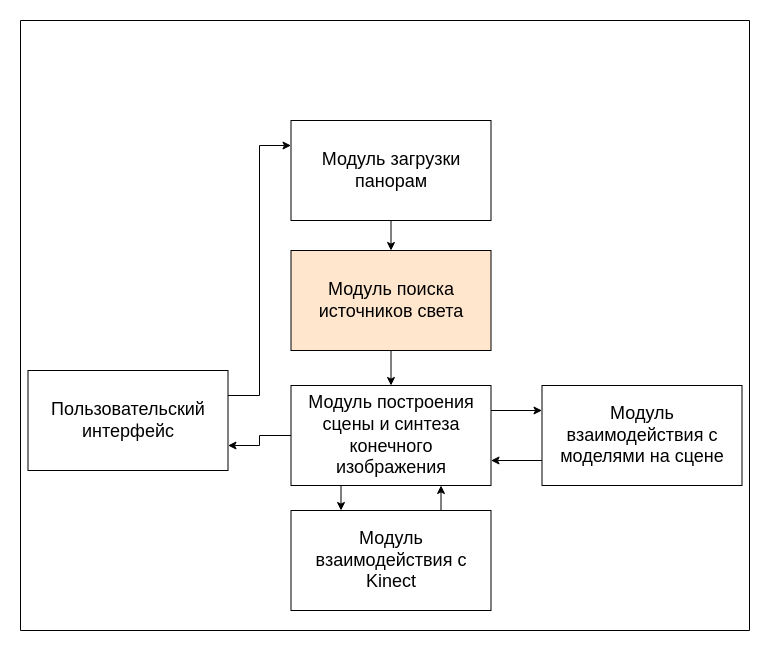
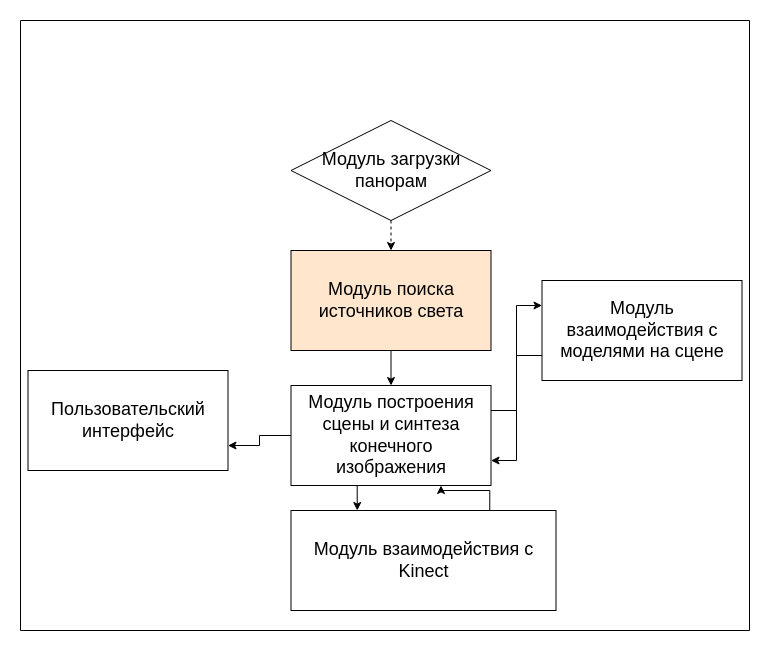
node "Модуль загрузки панорам": shape rectangle -> diamond
edge "Модуль загрузки панорам" -> "Модуль поиска источников света": style solid -> dashed
edge "Пользовательский интерфейс" -> "Модуль загрузки панорам": removed
node "Модуль взаимодействия с моделями на сцене": moved (642, 436) -> (642, 331)
node "Модуль взаимодействия с Kinect": size 200x100 -> 265x100
